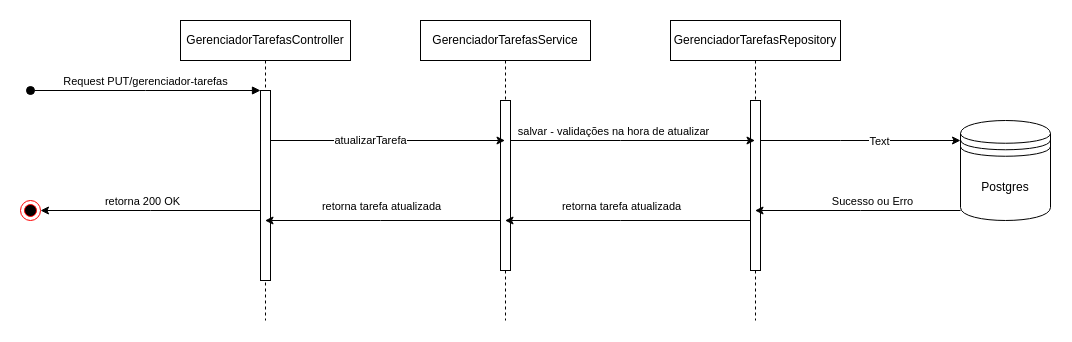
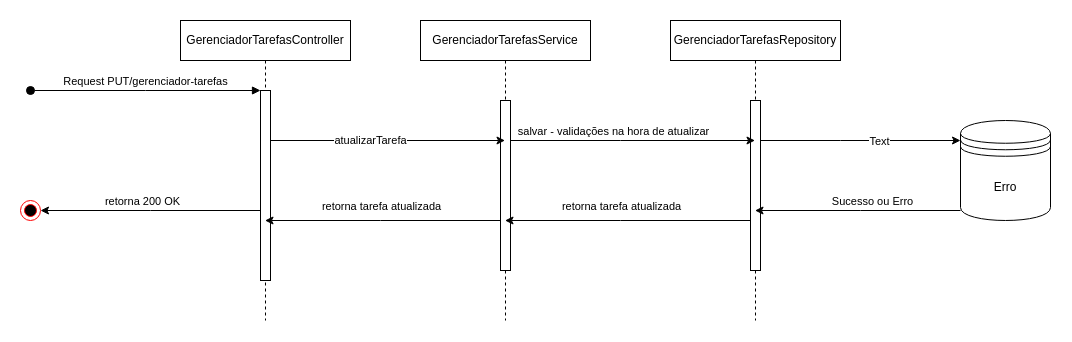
node "Postgres": label "Postgres" -> "Erro"
